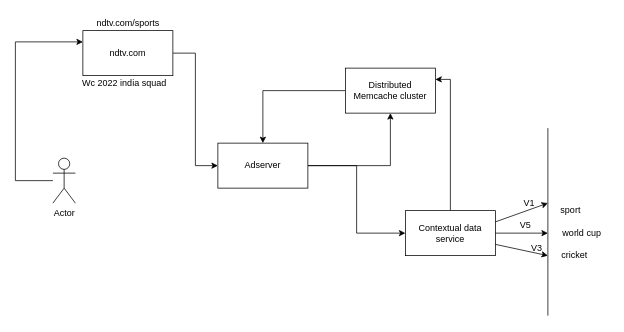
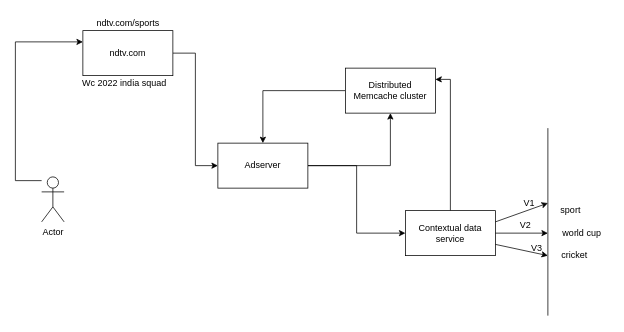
node "Actor": moved (64, 180) -> (53, 199)
node "V5": label "V5" -> "V2"
